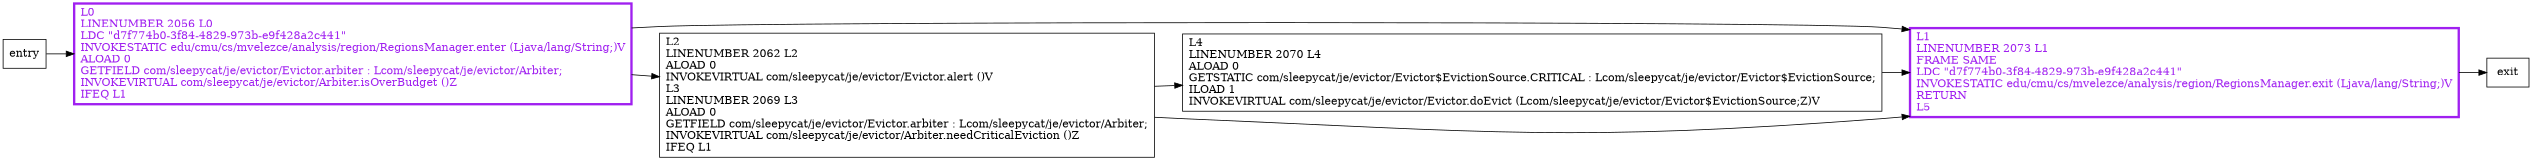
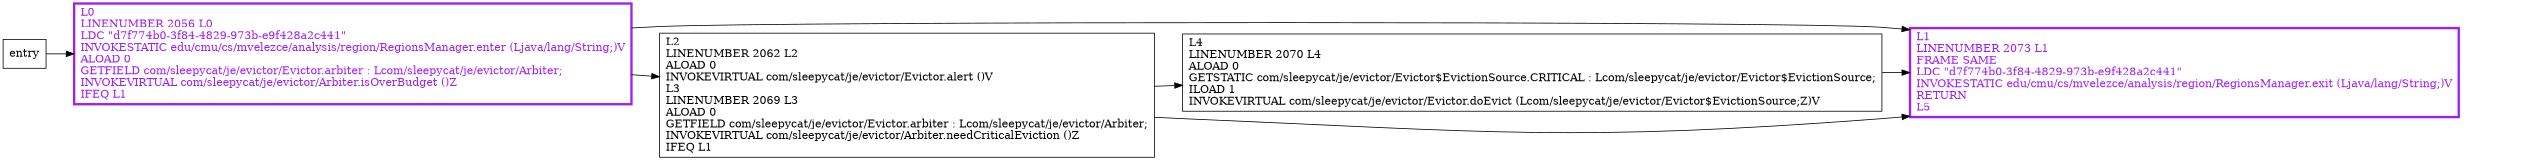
node "exit": removed
